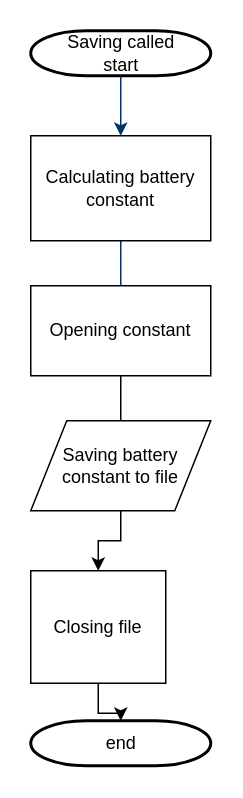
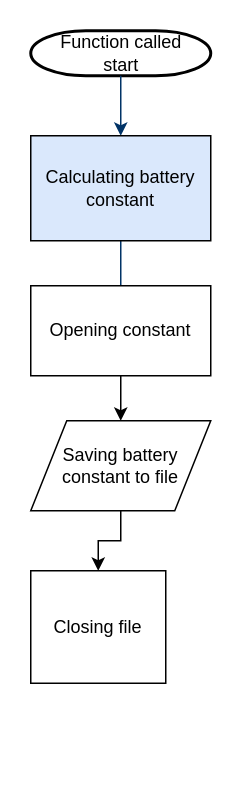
node "Saving called start": label "Saving called start" -> "Function called start"
node "Calculating battery constant": fillcolor #ffffff -> #dae8fc
edge "Opening constant" -- "Saving battery constant to file": arrowhead none -> classic
edge "Closing file" -> "end": removed
node "end": removed
